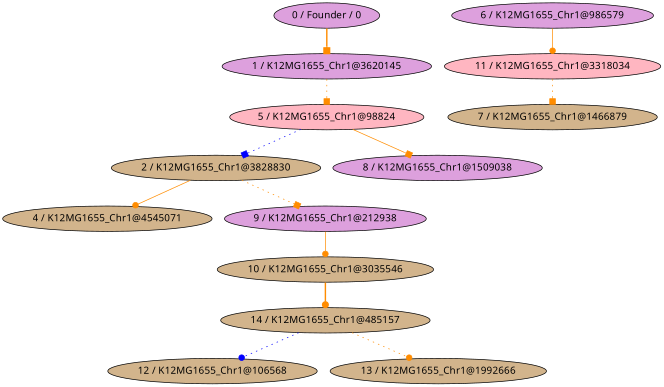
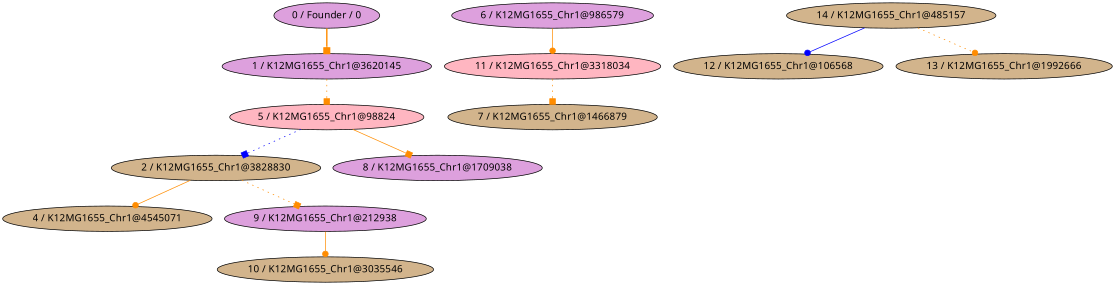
node "8 / K12MG1655_Chr1@1509038": label "8 / K12MG1655_Chr1@1509038" -> "8 / K12MG1655_Chr1@1709038"
edge "10 / K12MG1655_Chr1@3035546" -> "14 / K12MG1655_Chr1@485157": removed
edge "14 / K12MG1655_Chr1@485157" -> "12 / K12MG1655_Chr1@106568": style dotted -> solid
